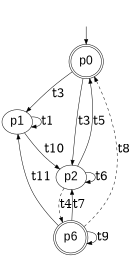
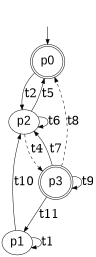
edge "p0" -> "p1": removed, label "t3"
edge "p0" -> "p2": label "t3" -> "t2"
node "p6": label "p6" -> "p3"
